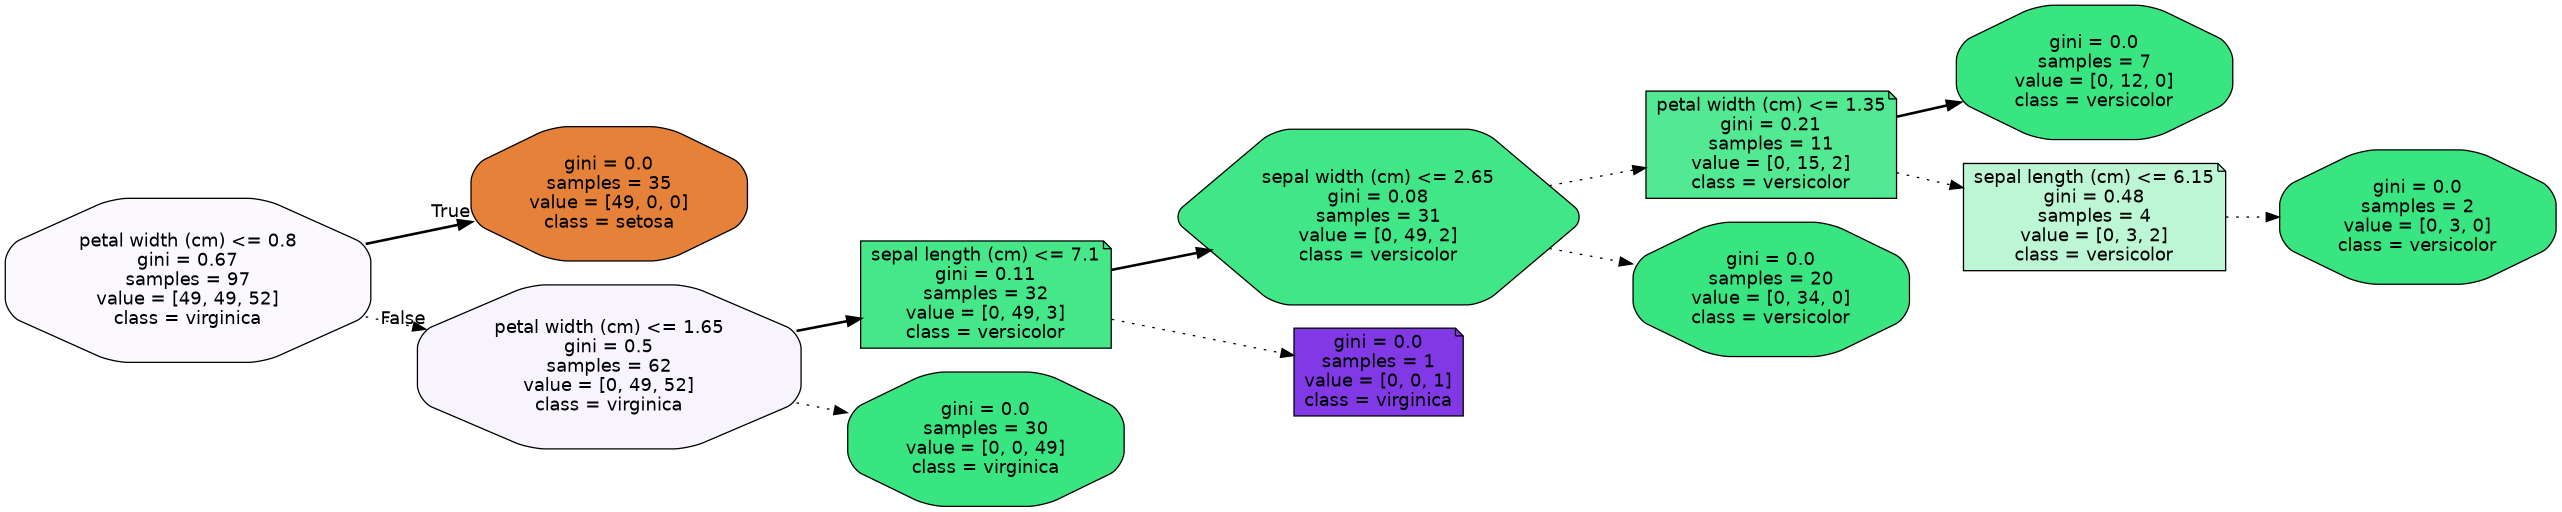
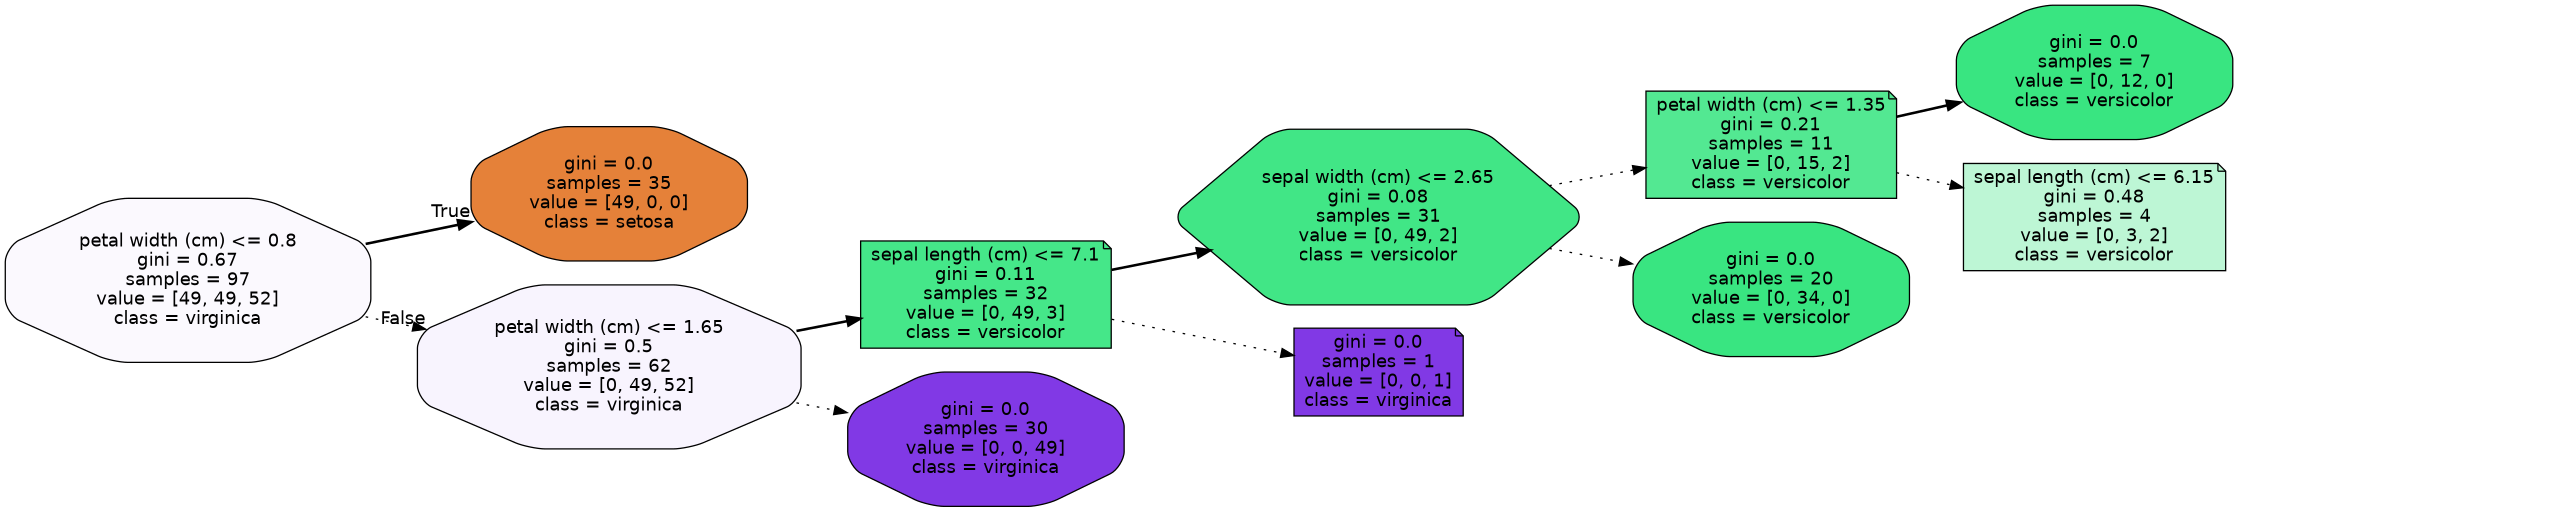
node "gini = 0.0 samples = 2 value = [0, 3, 0] class = versicolor": removed
node "gini = 0.0 samples = 30 value = [0, 0, 49] class = virginica": fillcolor #39e581 -> #8139e5
